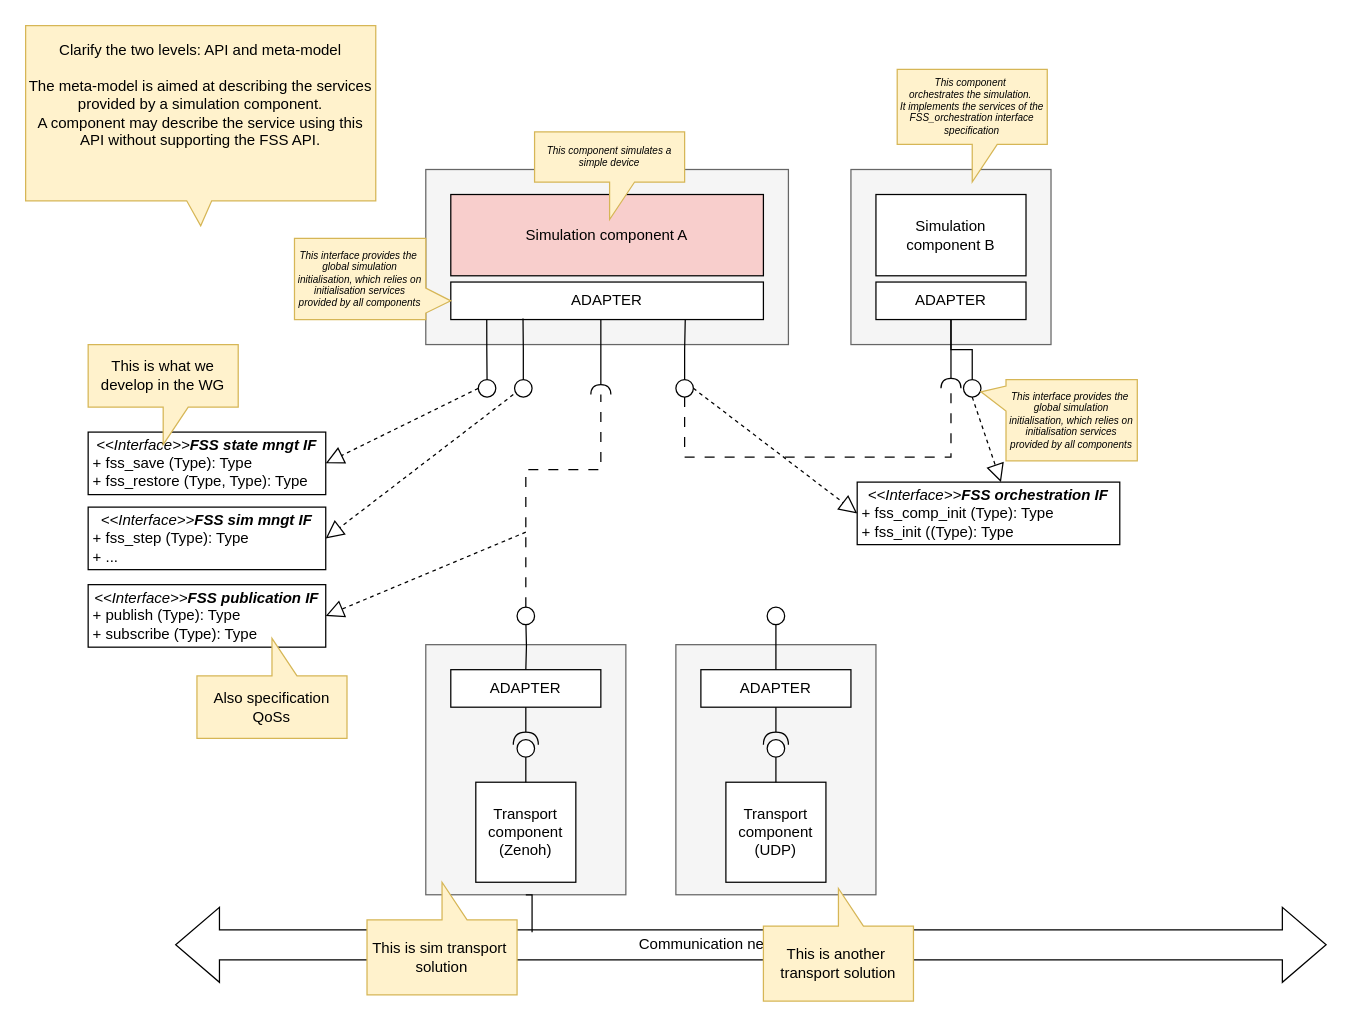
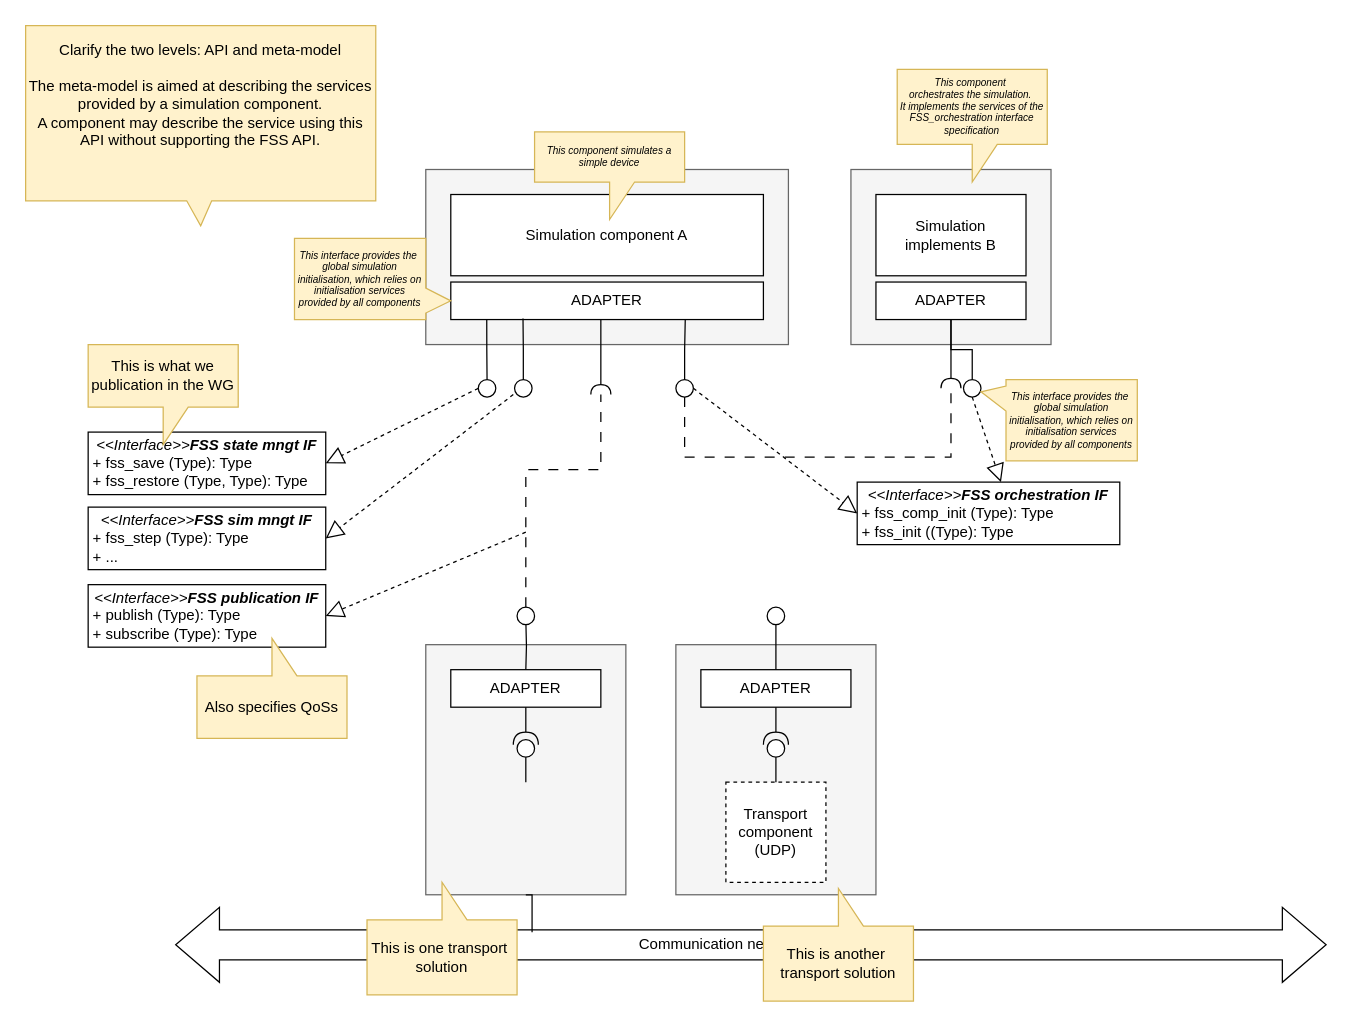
node "Simulation component A": fillcolor #f8cecc -> #ffffff
node "Simulation component B": label "Simulation component B" -> "Simulation implements B"
node "This is what we develop in the WG": label "This is what we develop in the WG" -> "This is what we publication in the WG"
node "Also specification QoSs": label "Also specification QoSs" -> "Also specifies QoSs"
node "Transport component (Zenoh)": removed
node "Transport component (UDP)": style solid -> dashed
node "This is sim transport solution": label "This is sim transport solution" -> "This is one transport solution"
